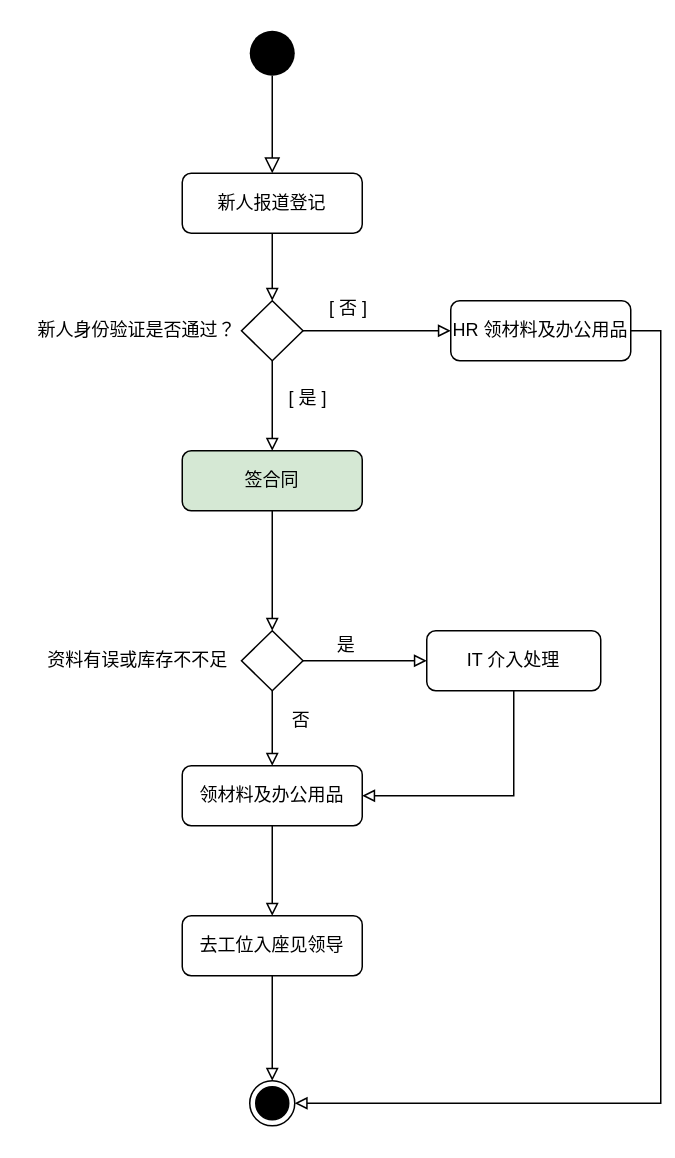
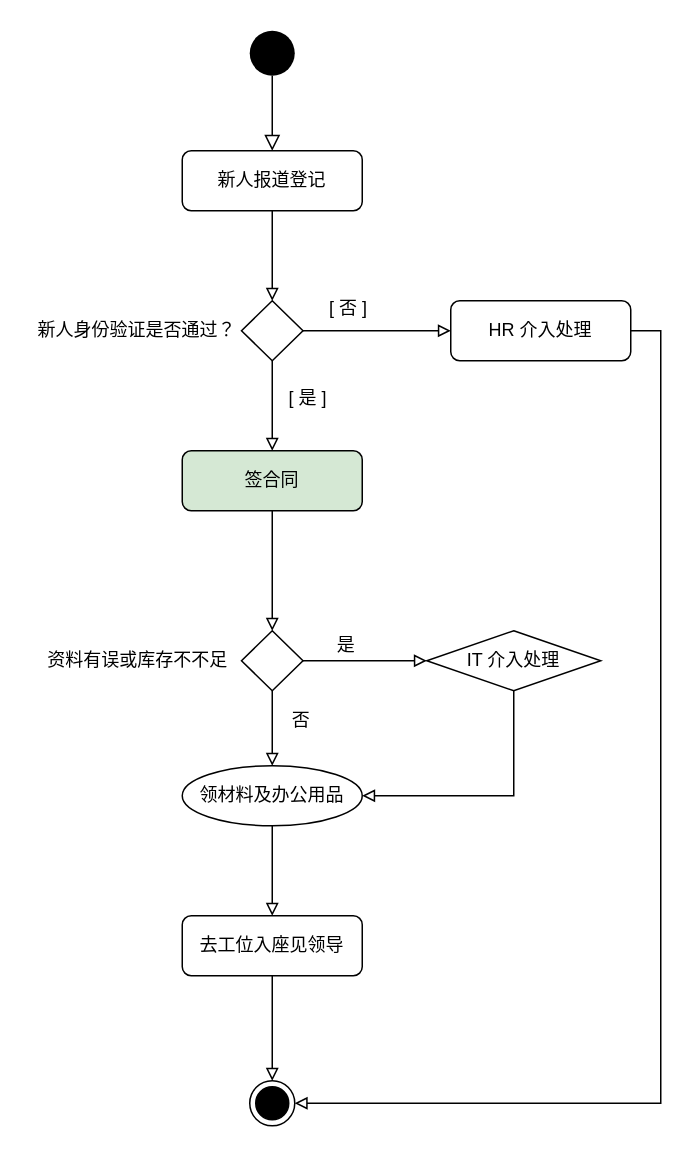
node "新人报道登记": moved (272, 203) -> (272, 181)
node "HR 领材料及办公用品": label "HR 领材料及办公用品" -> "HR 介入处理"
node "IT 介入处理": shape rounded rectangle -> diamond
node "领材料及办公用品": shape rounded rectangle -> ellipse
